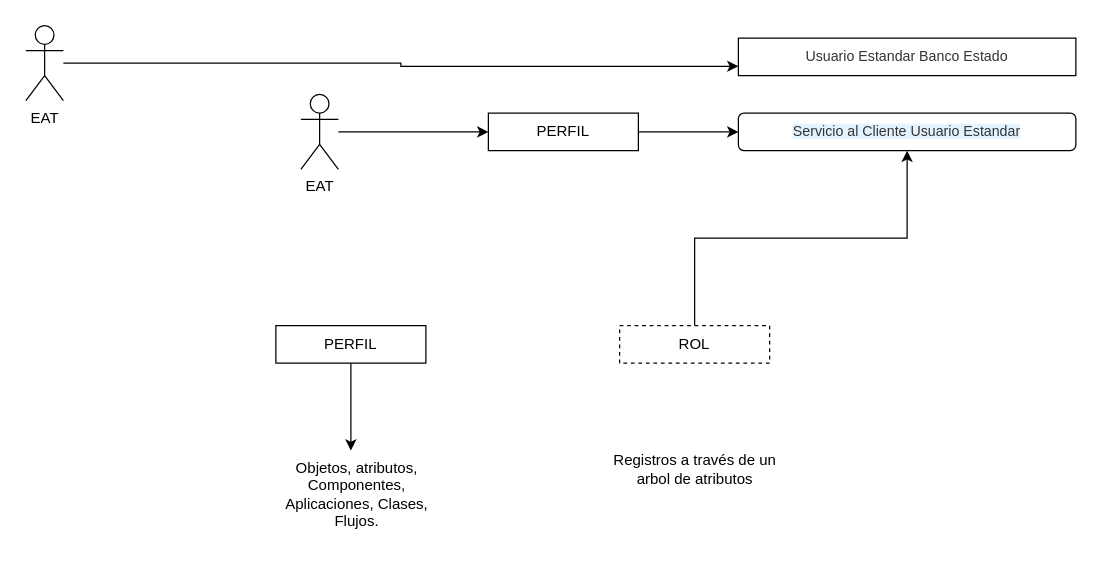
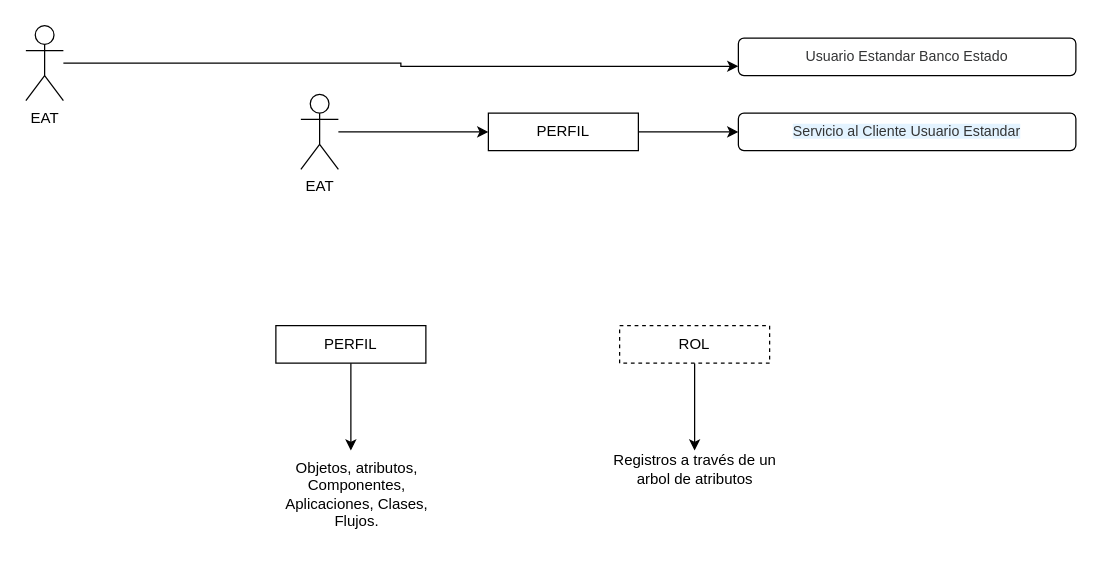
node "Usuario Estandar Banco Estado": shape rectangle -> rounded rectangle
edge "ROL" -> "Servicio al Cliente Usuario Estandar": now "ROL" -> "Registros a través de un arbol de atributos"
